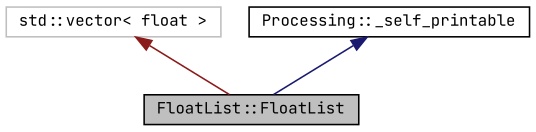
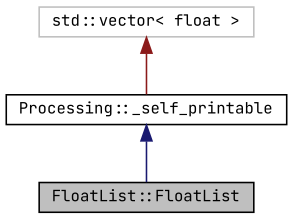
edge "FloatList::FloatList" -> "std::vector< float >": now "Processing::_self_printable" -> "std::vector< float >"
